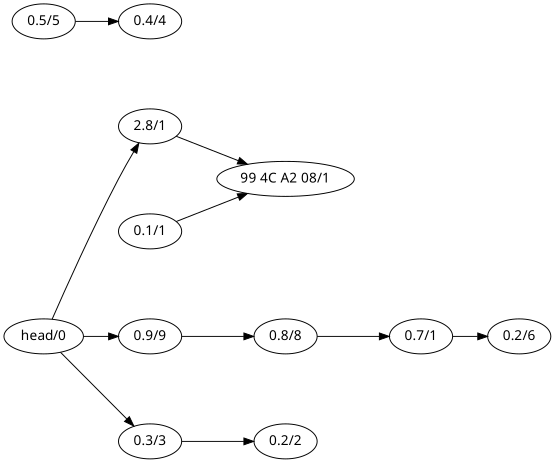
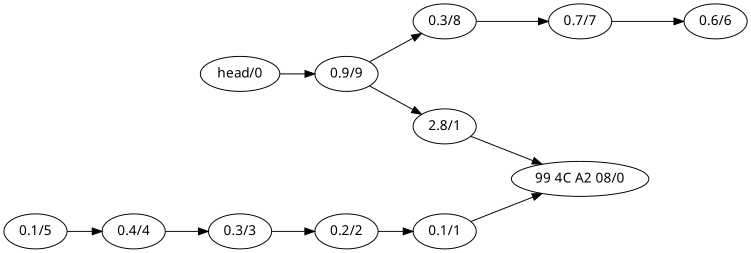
node "0.5/5": label "0.5/5" -> "0.1/5"
node "99 4C A2 08/1": label "99 4C A2 08/1" -> "99 4C A2 08/0"
edge "0.2/2" -> "0.1/1": added
edge "head/0" -> "2.8/1": now "0.9/9" -> "2.8/1"
node "0.8/8": label "0.8/8" -> "0.3/8"
node "0.7/1": label "0.7/1" -> "0.7/7"
node "0.2/6": label "0.2/6" -> "0.6/6"
edge "head/0" -> "0.3/3": now "0.4/4" -> "0.3/3"
